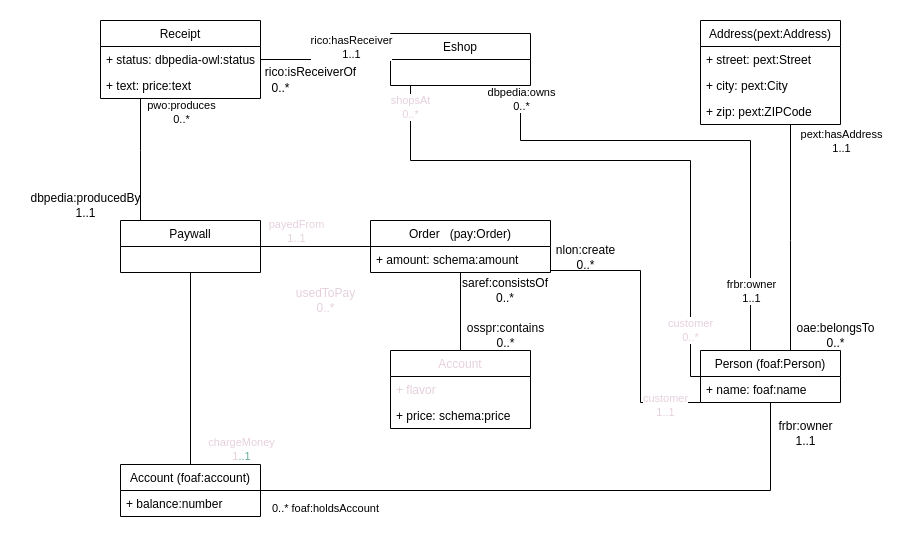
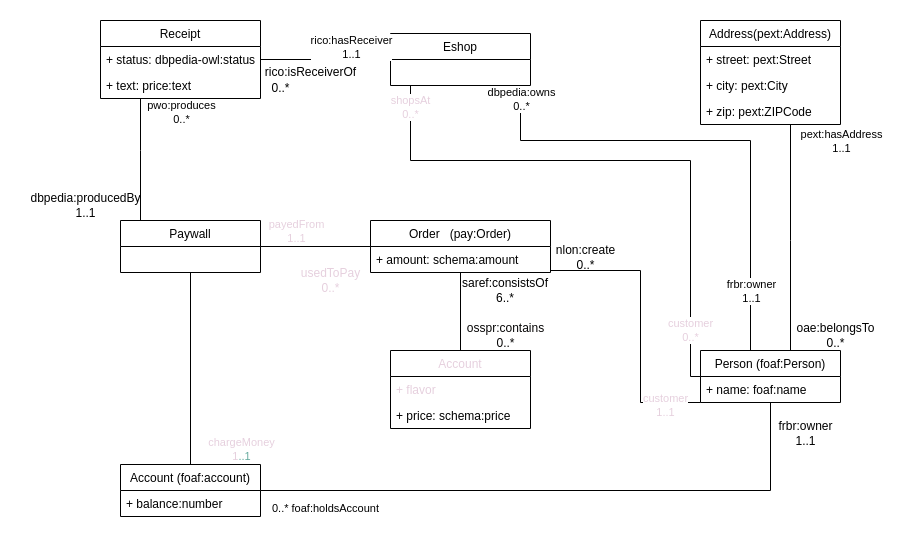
node "saref:consistsOf 0..*": label "saref:consistsOf 0..*" -> "saref:consistsOf 6..*"
node "usedToPay 0..*": moved (326, 301) -> (331, 281)
